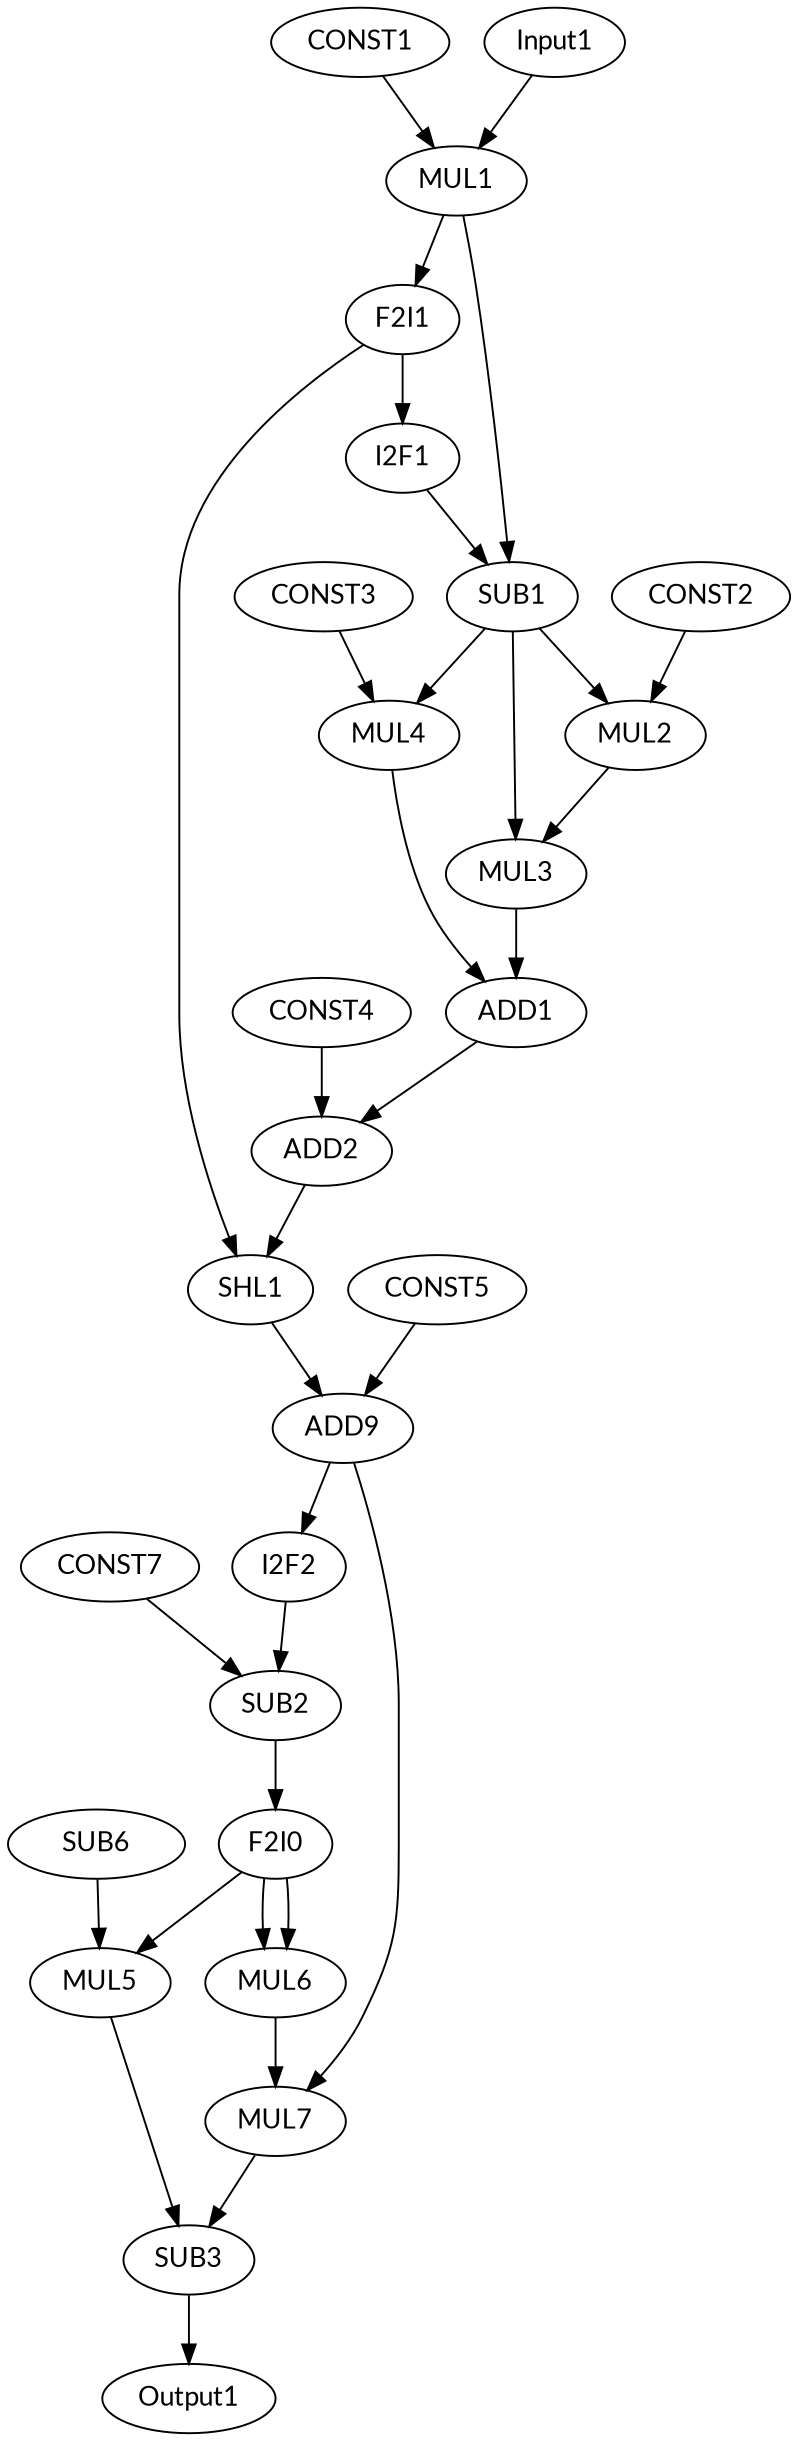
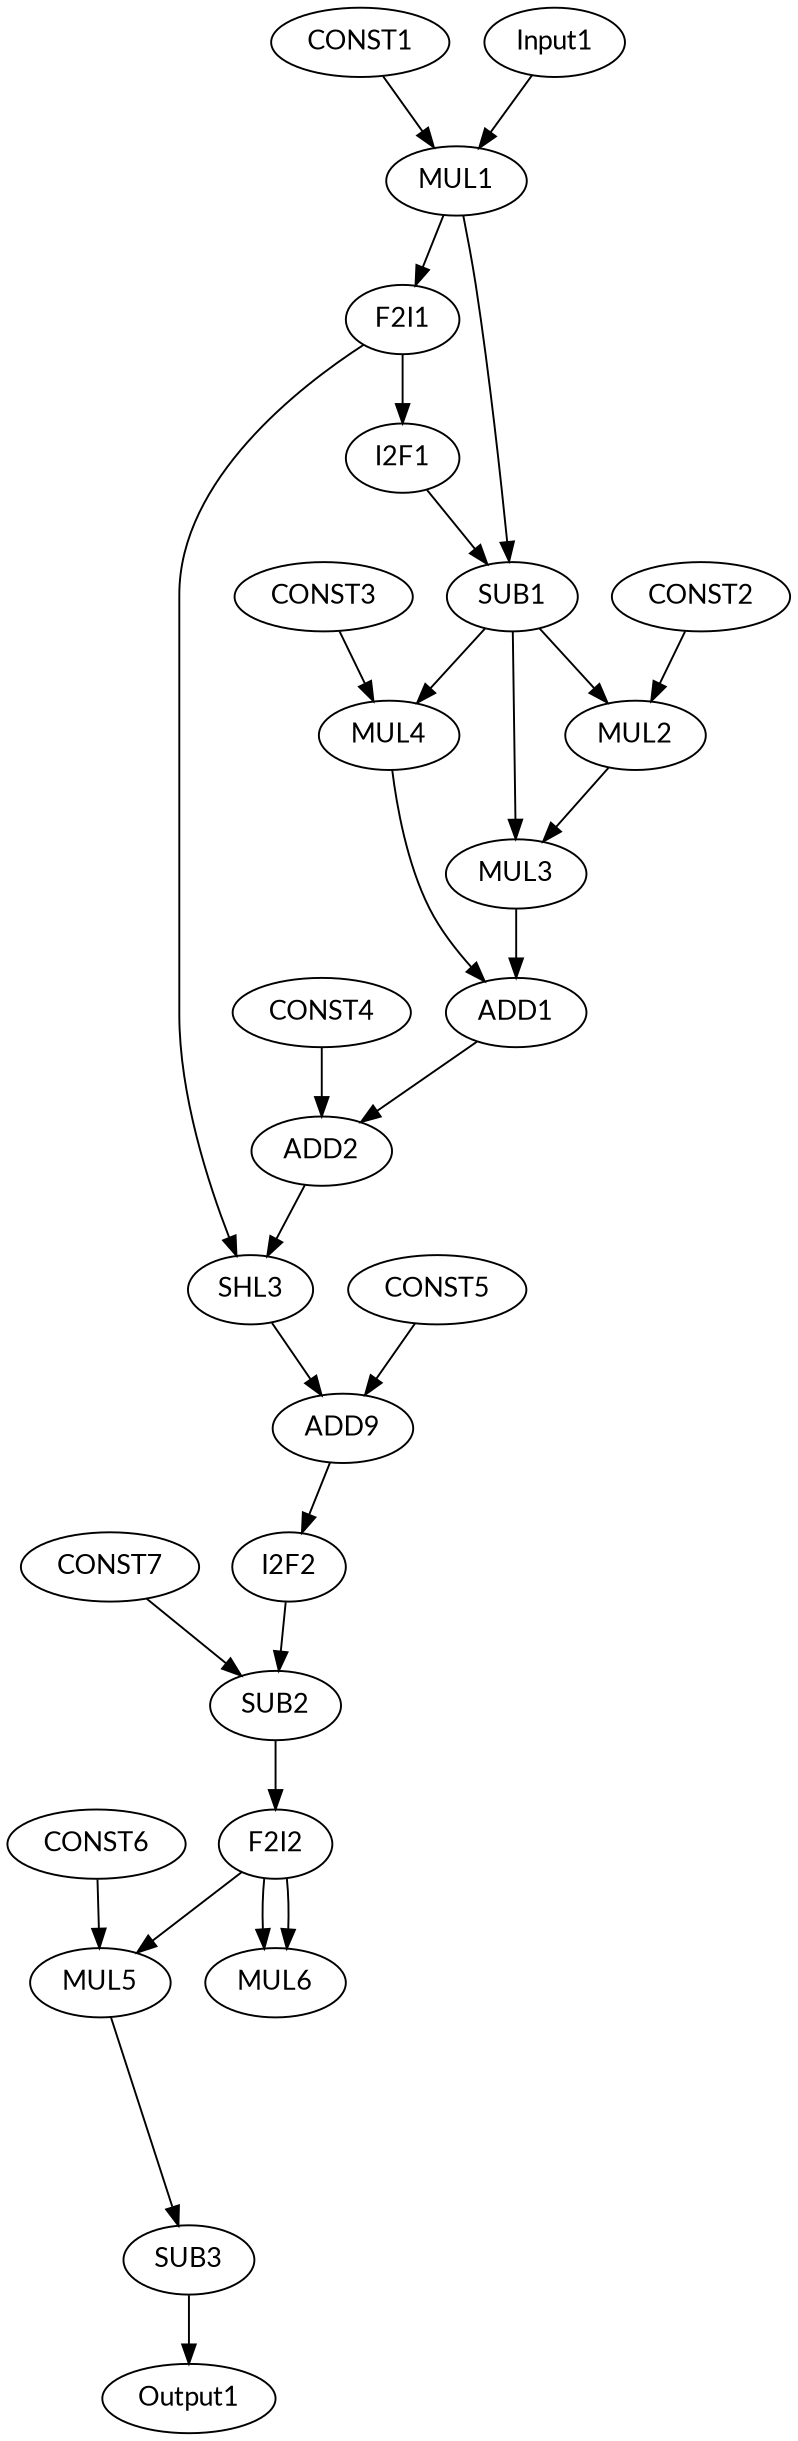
node "SHL1": label "SHL1" -> "SHL3"
node "SUB6": label "SUB6" -> "CONST6"
node "F2I0": label "F2I0" -> "F2I2"
node "MUL7": removed
